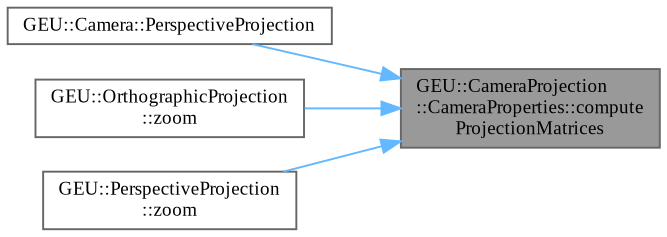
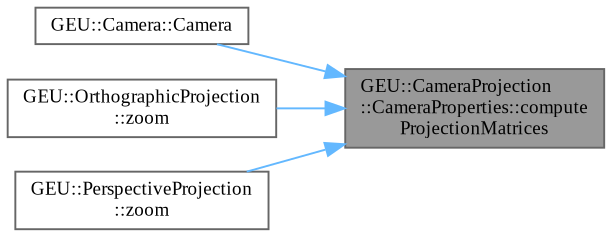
node "GEU::Camera::PerspectiveProjection": label "GEU::Camera::PerspectiveProjection" -> "GEU::Camera::Camera"
